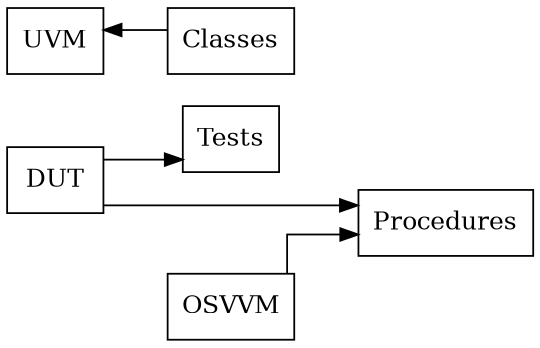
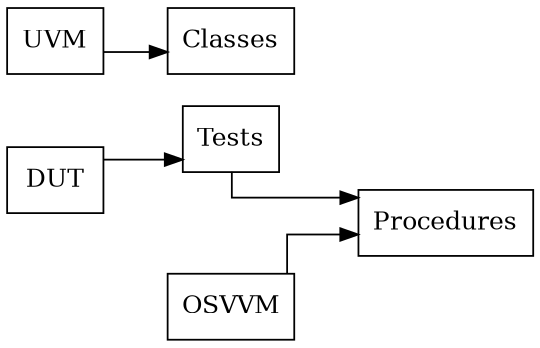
edge "Classes" -> "UVM": reversed
edge "DUT" -> "Procedures": now "Tests" -> "Procedures"
